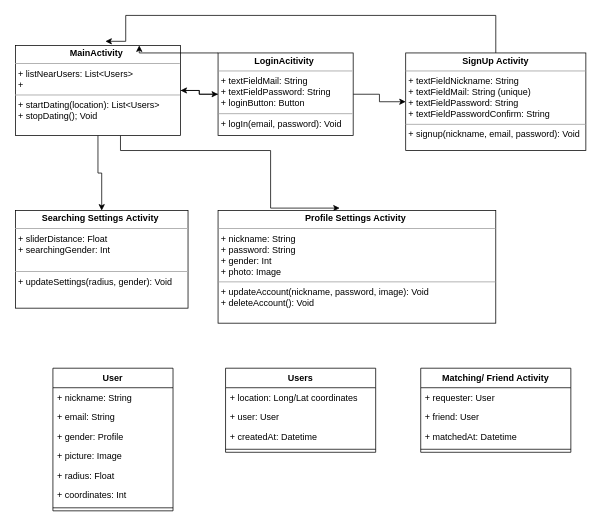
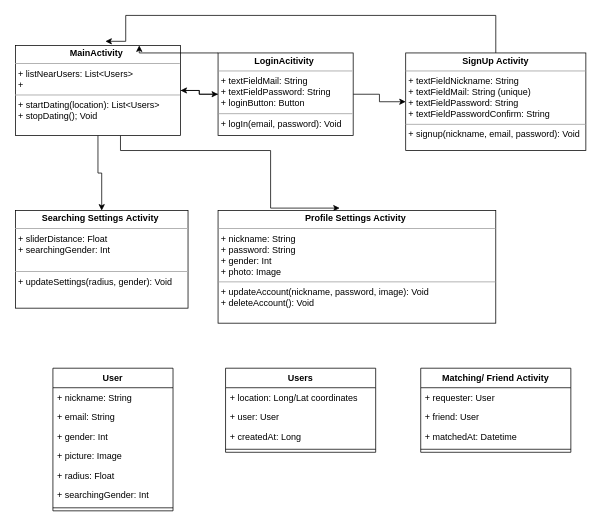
node "+ gender: Profile": label "+ gender: Profile" -> "+ gender: Int"
node "+ createdAt: Datetime": label "+ createdAt: Datetime" -> "+ createdAt: Long"
node "+ coordinates: Int": label "+ coordinates: Int" -> "+ searchingGender: Int"
